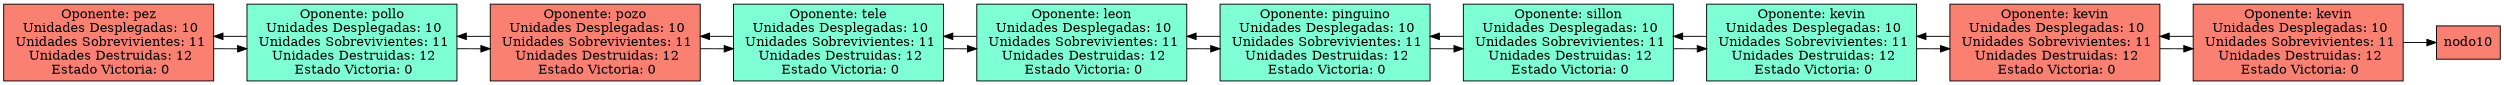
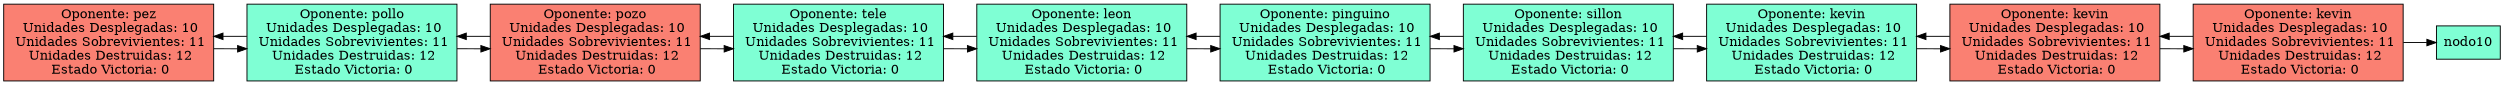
node "nodo10": fillcolor salmon -> aquamarine
